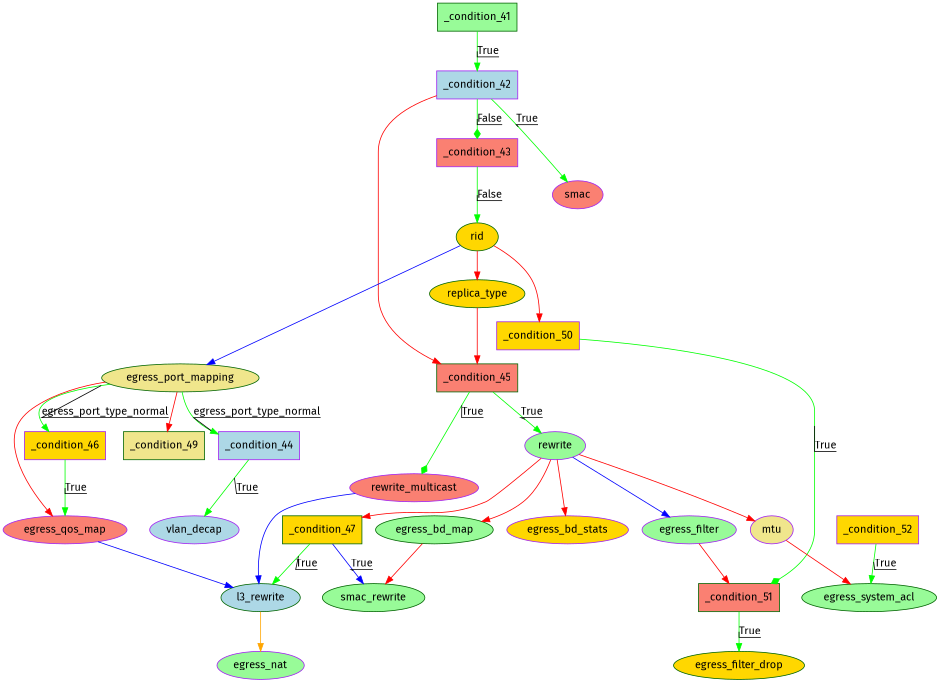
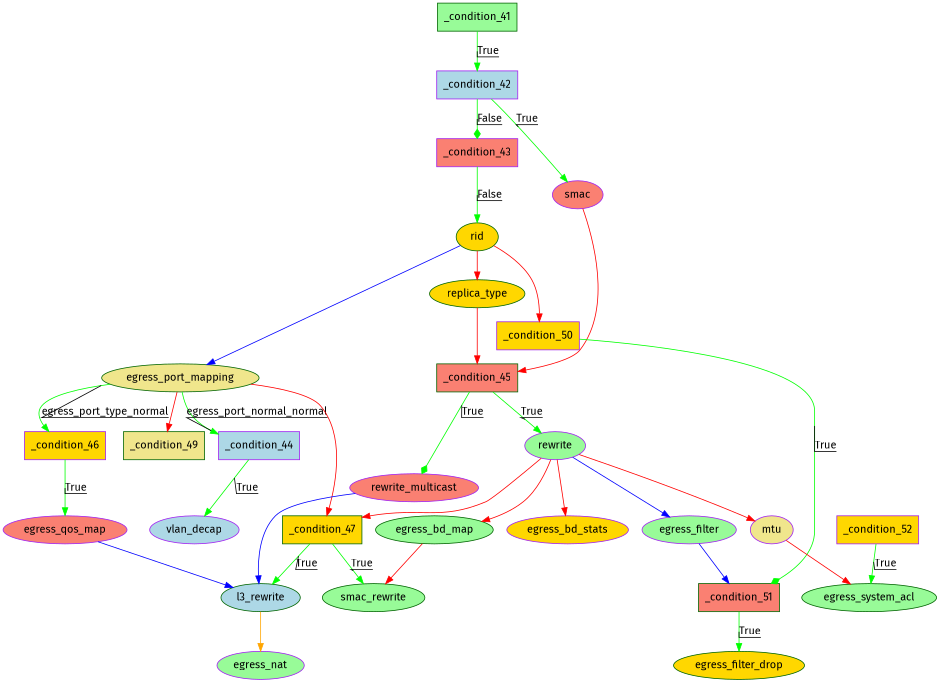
edge "_condition_42" -> "_condition_45": now "smac" -> "_condition_45"
edge "egress_port_mapping" -> "_condition_44": label "egress_port_type_normal" -> "egress_port_normal_normal"
edge "egress_port_mapping" -> "egress_qos_map": now "egress_port_mapping" -> "_condition_47"
edge "egress_filter" -> "_condition_51": color red -> blue
edge "_condition_47" -> "smac_rewrite": color blue -> green
